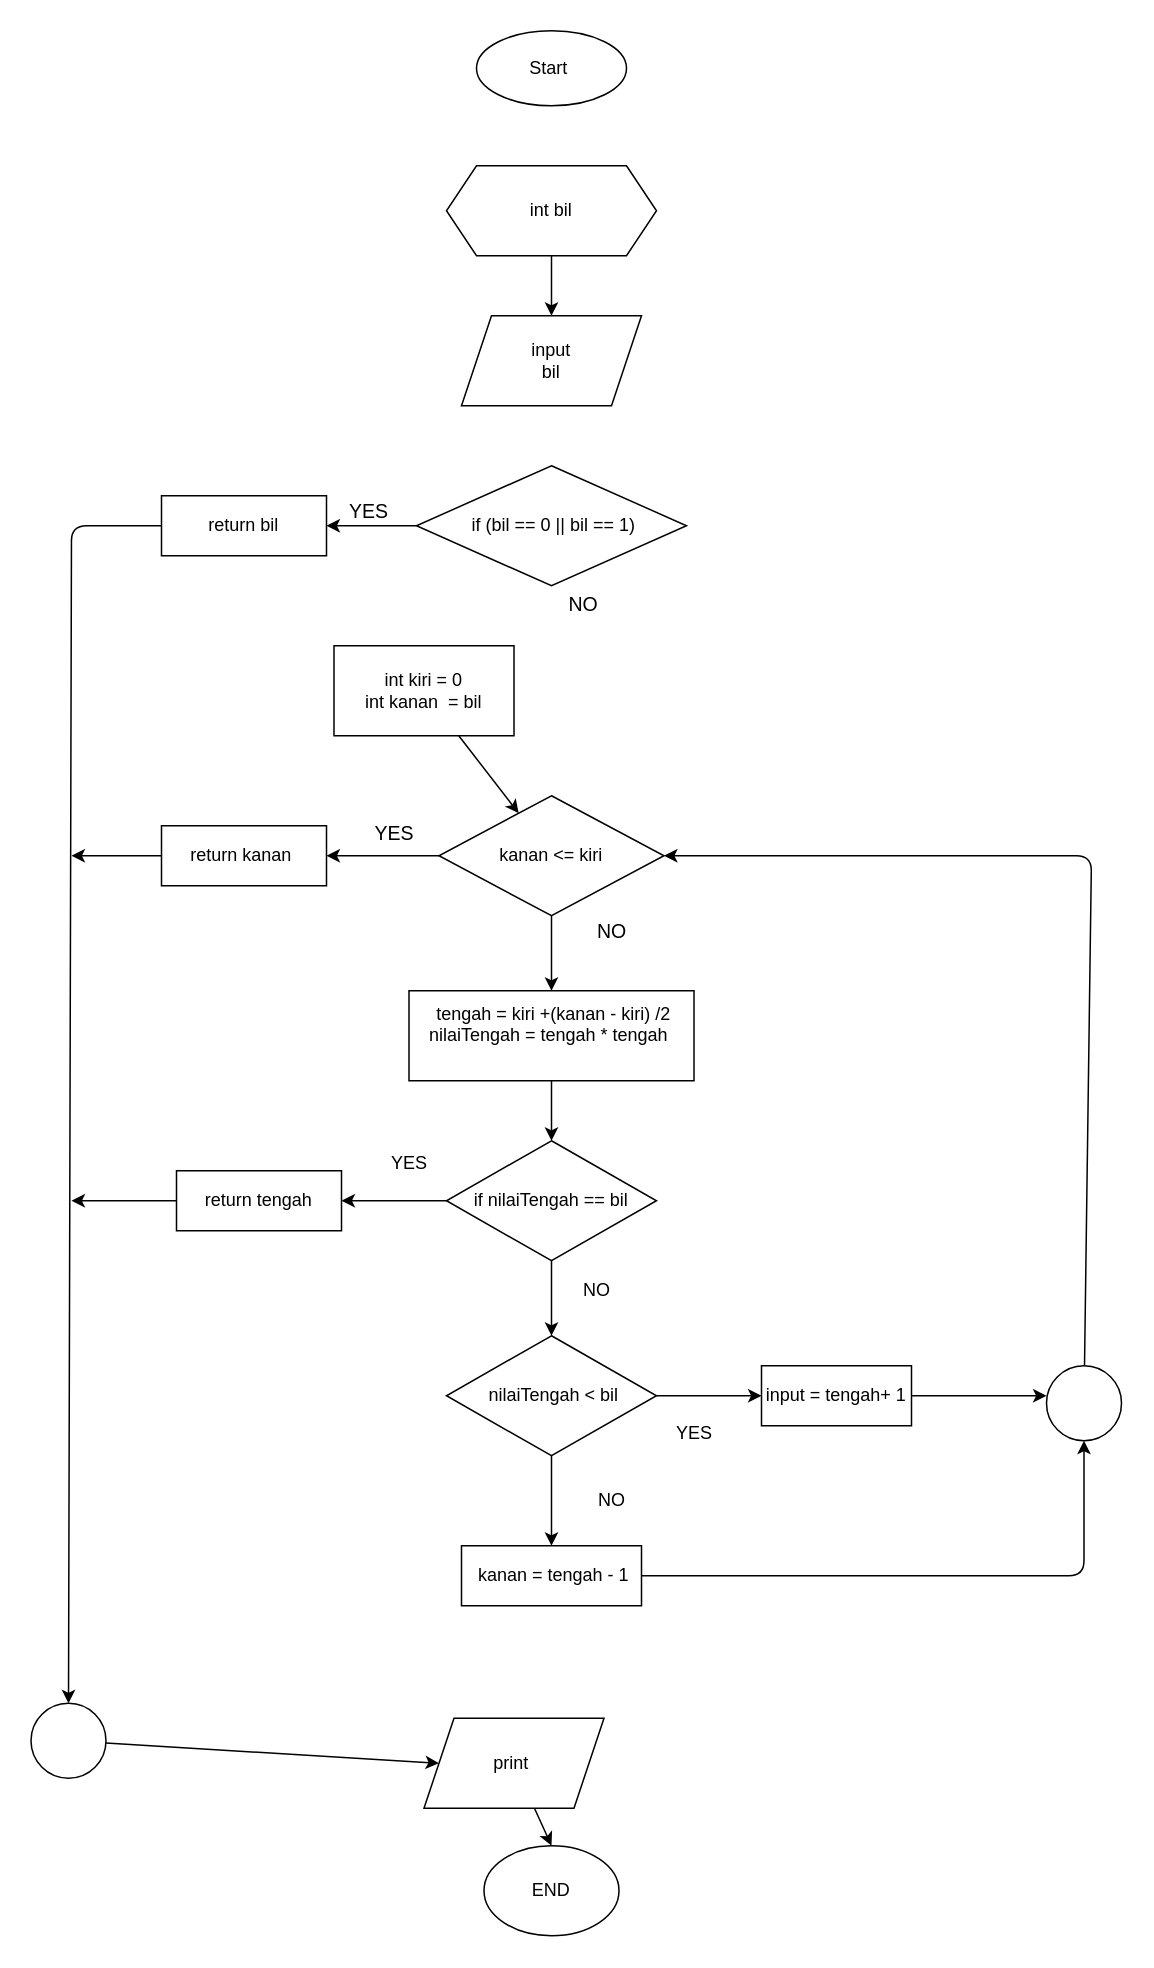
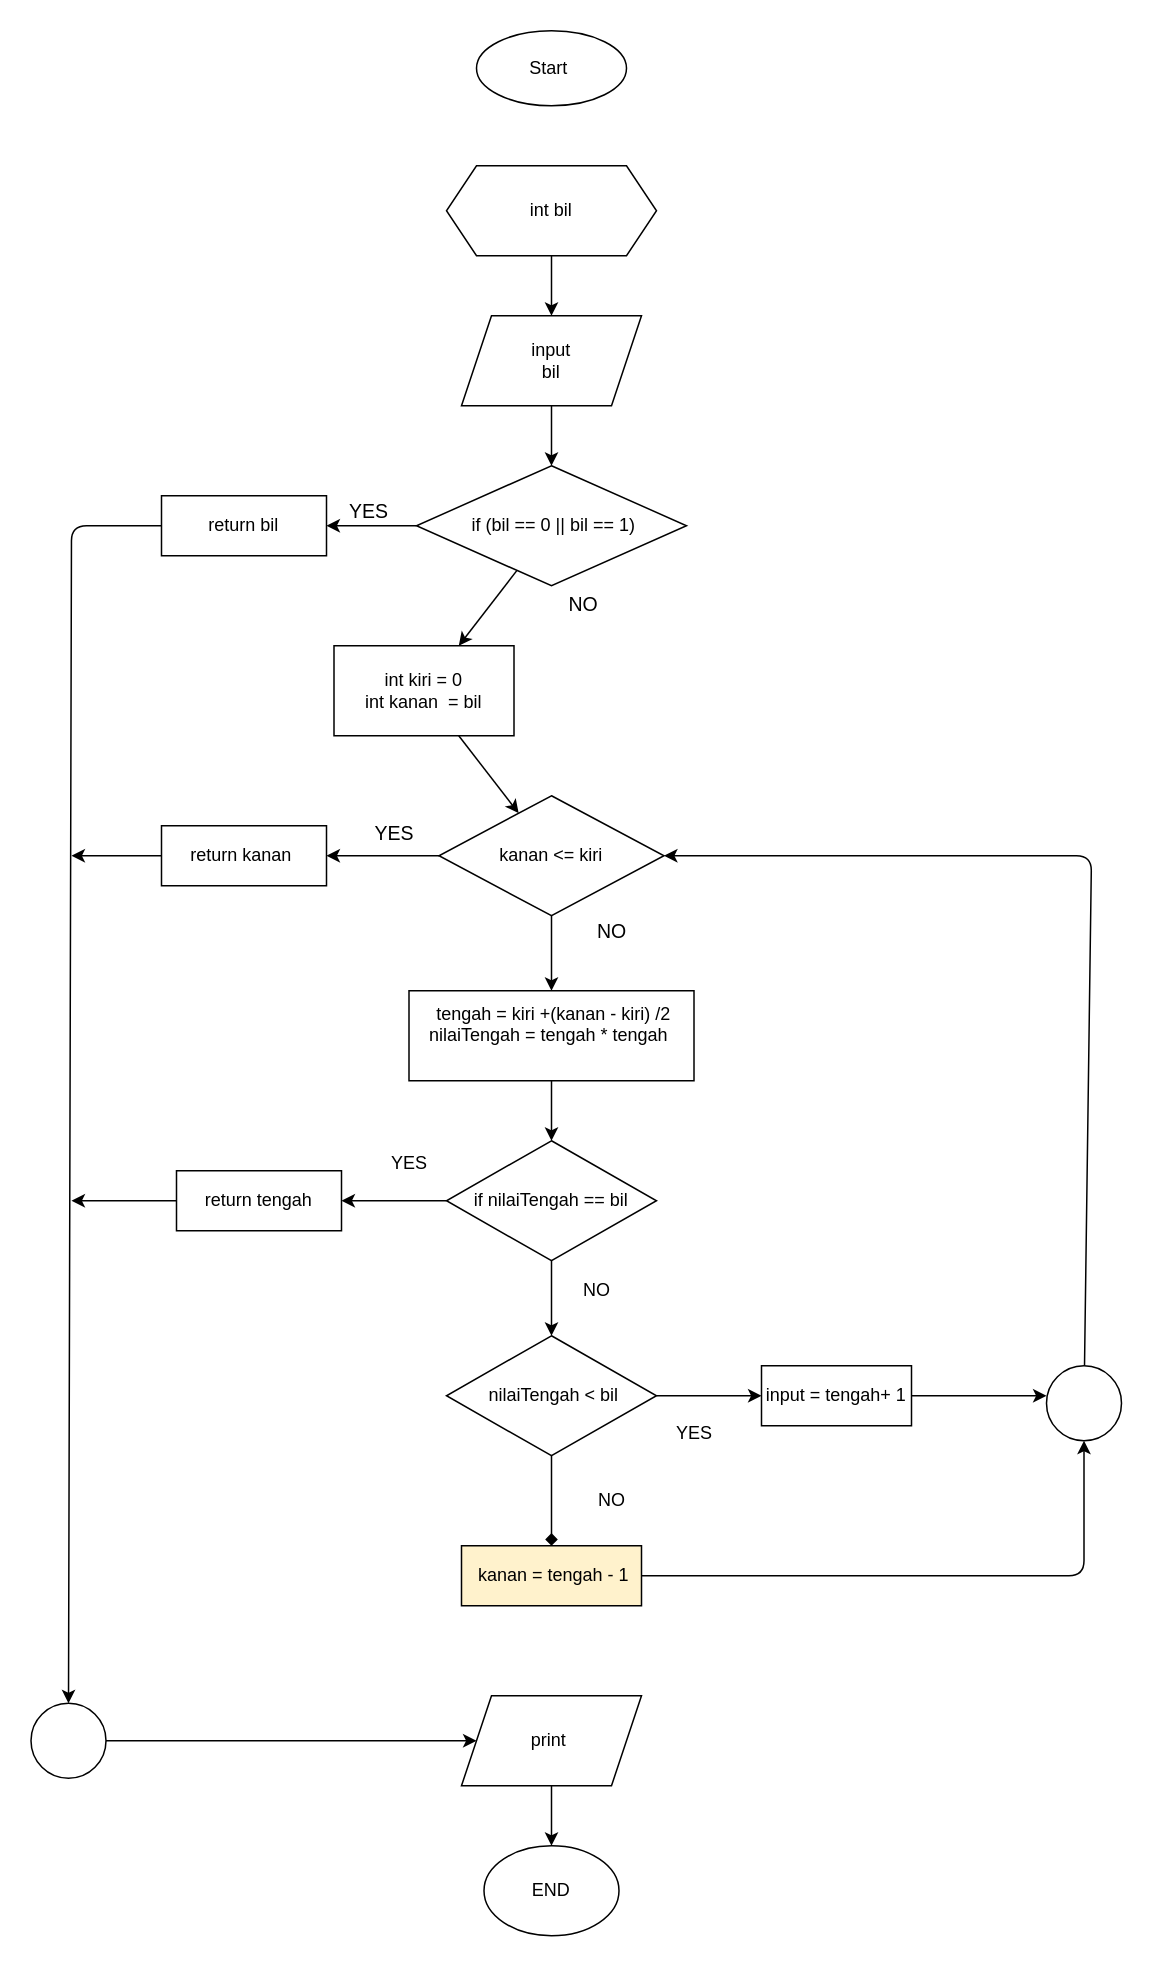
edge "input bil" -> "if (bil == 0 || bil == 1)": added
edge "if (bil == 0 || bil == 1)" -> "int kiri = 0int kanan = bil": added
edge "nilaiTengah < bil" -> "kanan = tengah - 1": arrowhead classic -> diamond
node "kanan = tengah - 1": fillcolor #ffffff -> #fff2cc
node "print": moved (514, 1763) -> (551, 1741)
